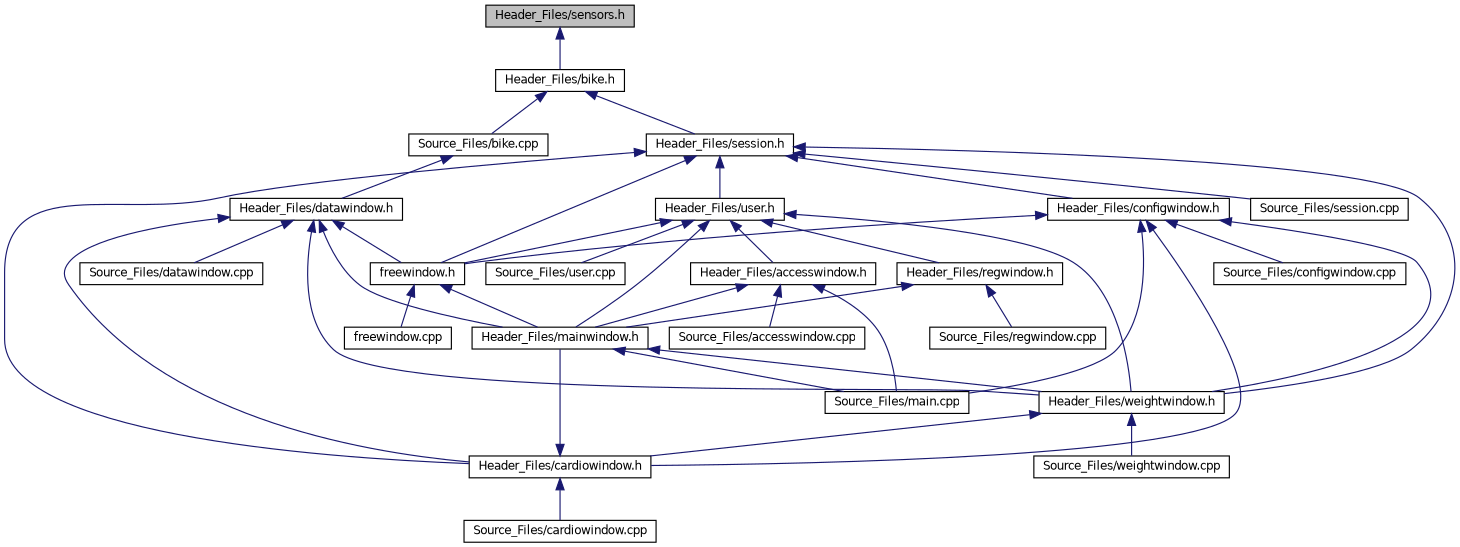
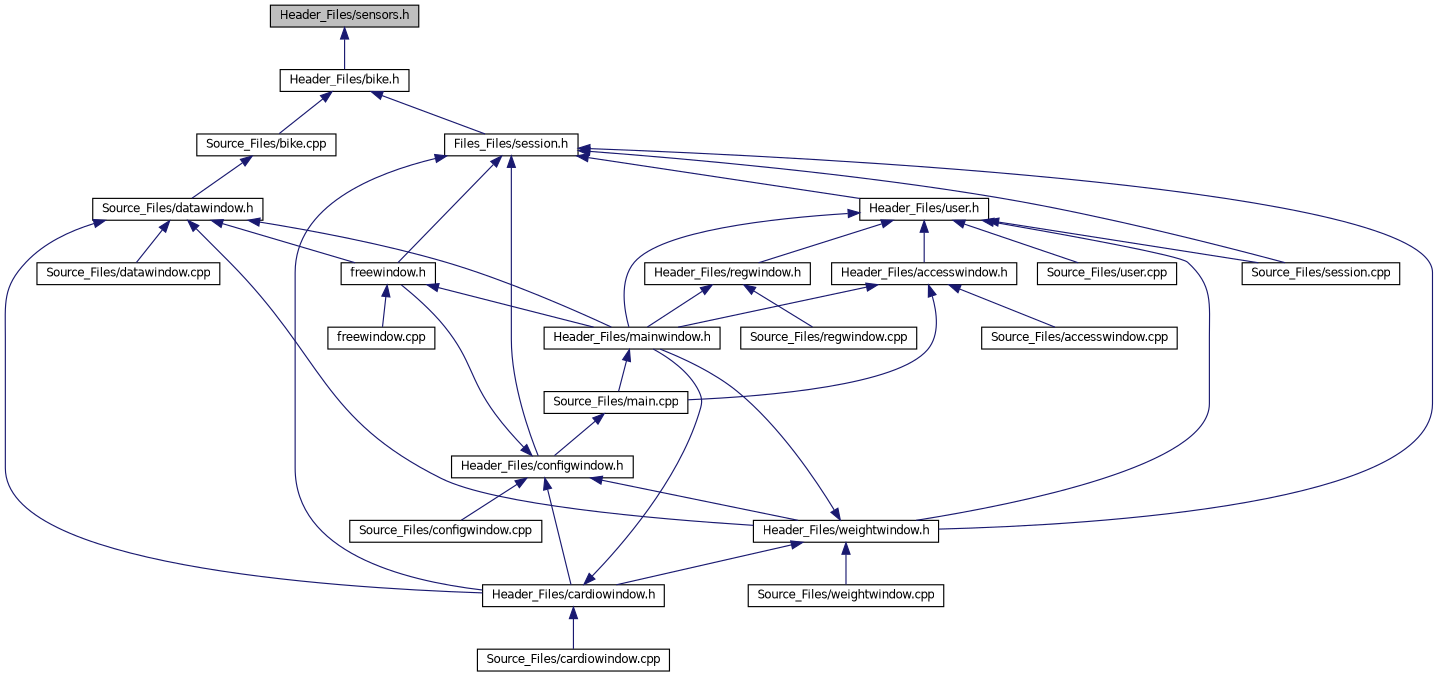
node "Header_Files/session.h": label "Header_Files/session.h" -> "Files_Files/session.h"
node "Header_Files/datawindow.h": label "Header_Files/datawindow.h" -> "Source_Files/datawindow.h"
edge "freewindow.h" -> "Header_Files/user.h": now "Source_Files/session.cpp" -> "Header_Files/user.h"
edge "Source_Files/main.cpp" -> "Header_Files/configwindow.h": reversed
edge "Header_Files/weightwindow.h" -> "Header_Files/mainwindow.h": reversed
